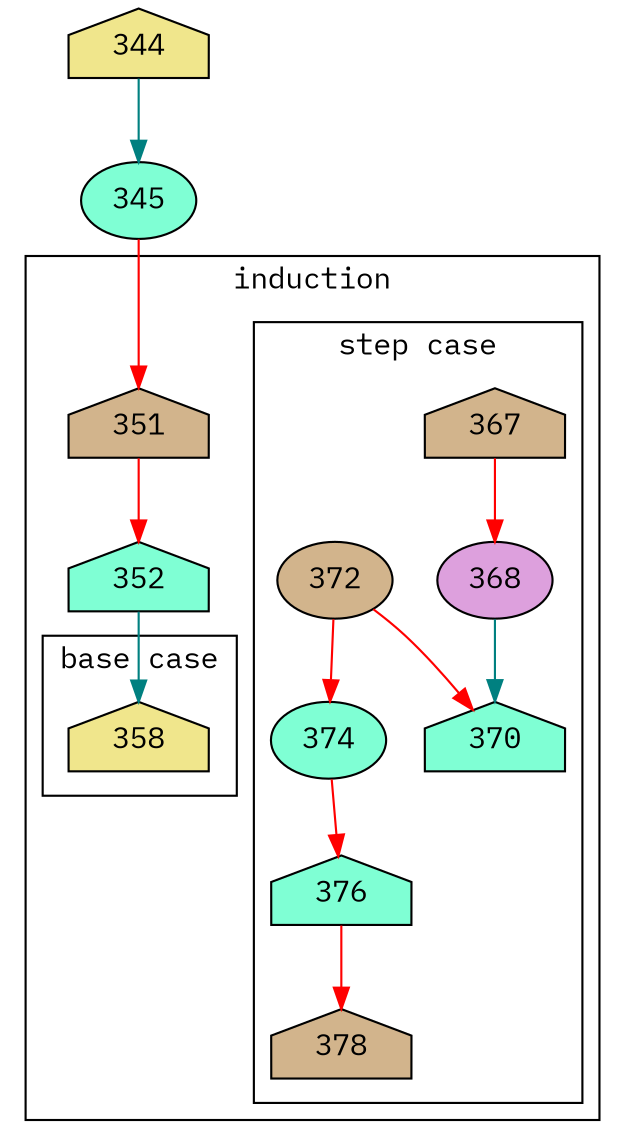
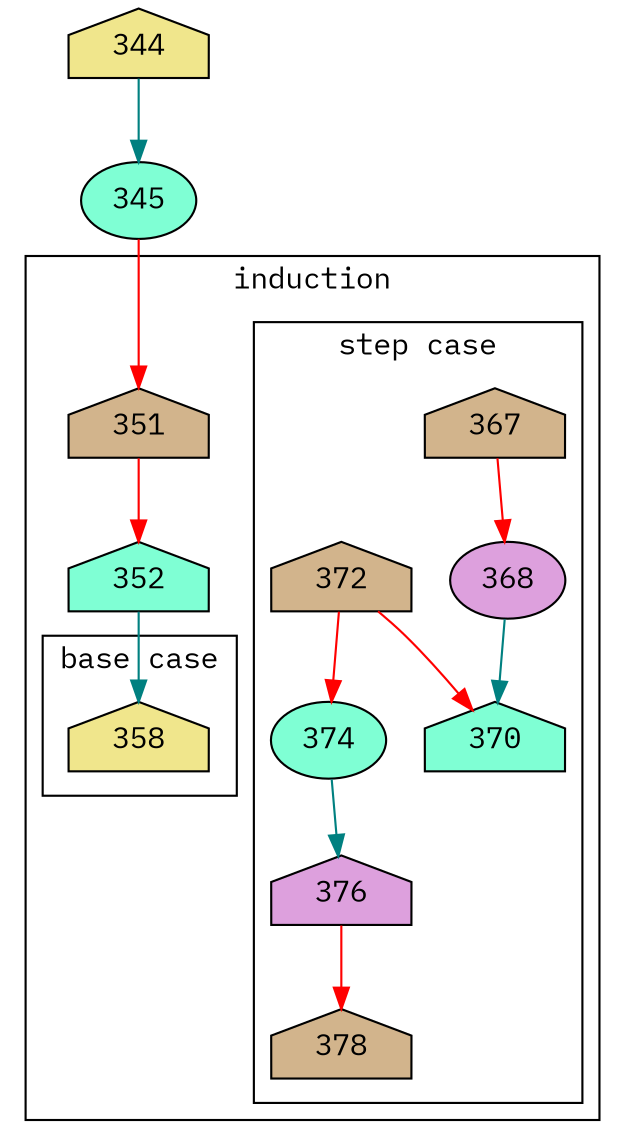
node "372": shape ellipse -> house
edge "374" -> "376": color red -> teal
node "376": fillcolor aquamarine -> plum
